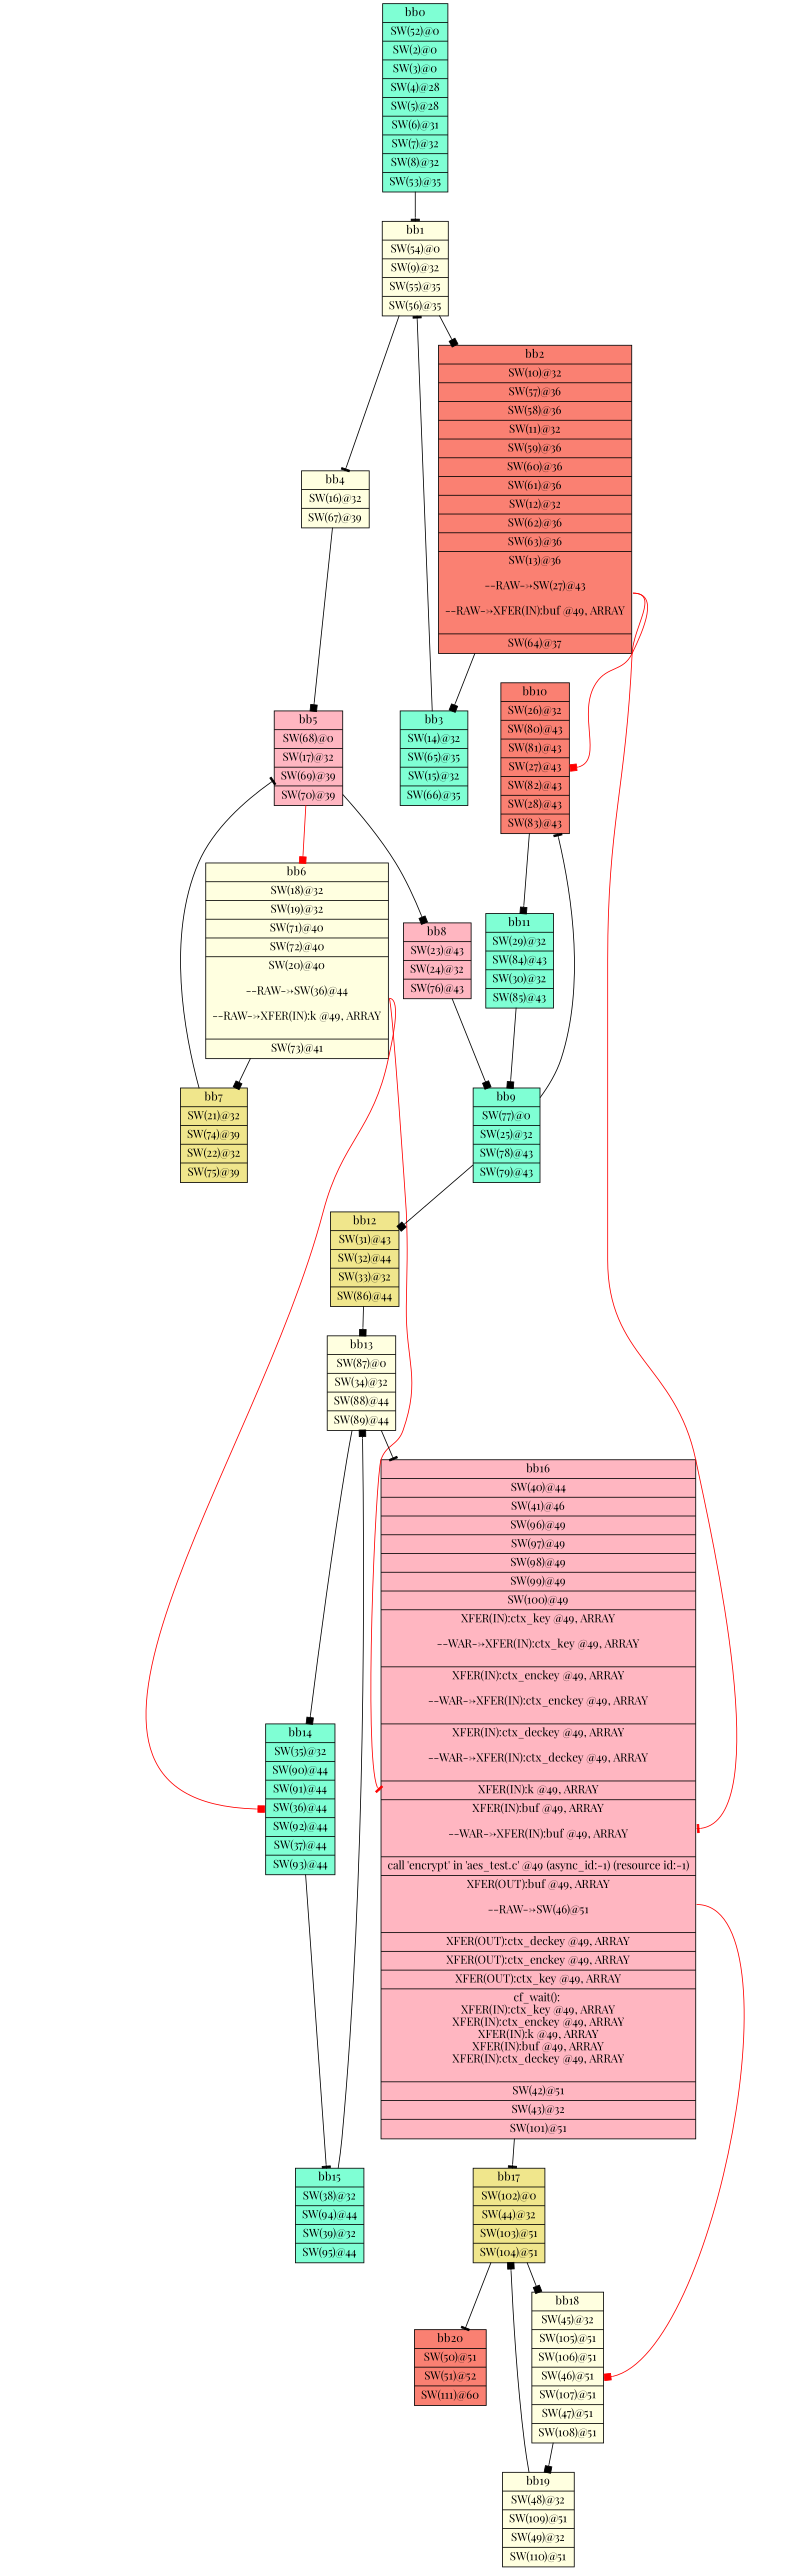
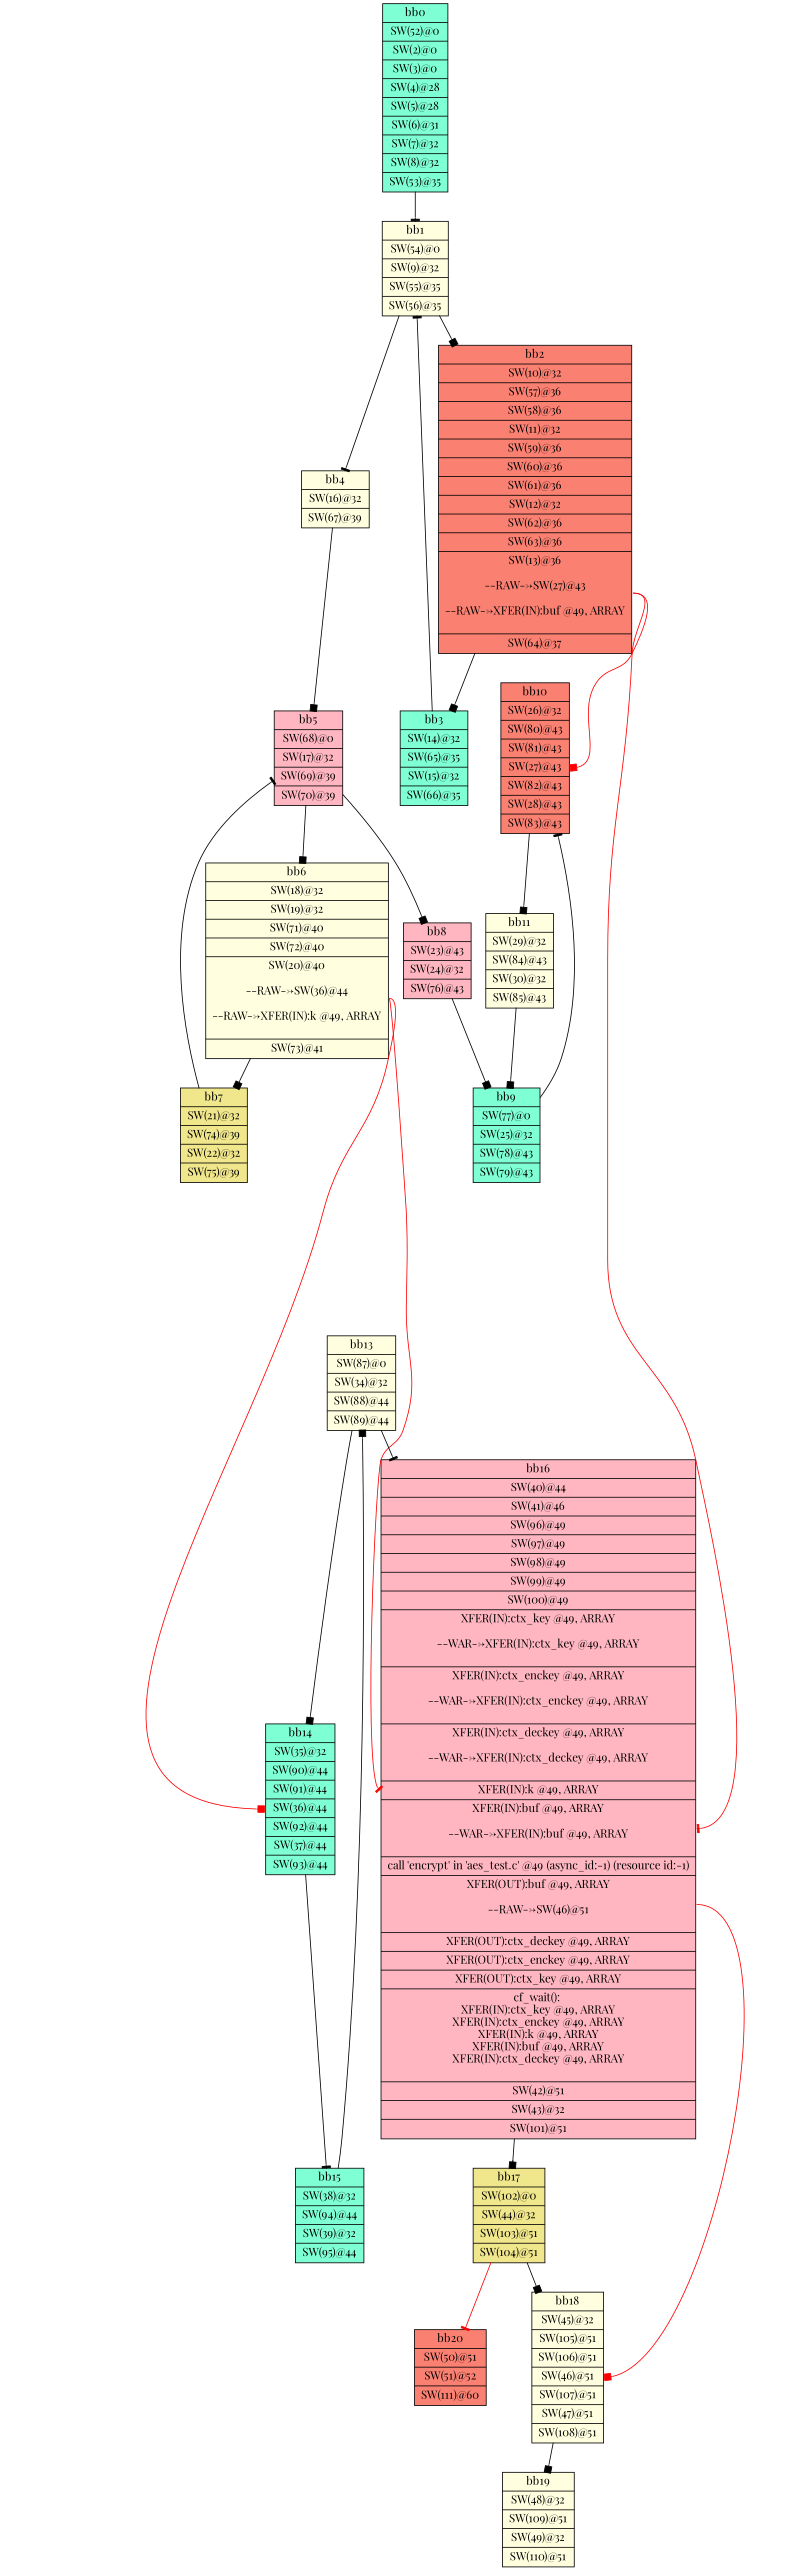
edge "bb5" -> "bb6": color red -> black
node "bb11": fillcolor aquamarine -> lightyellow
node "bb12": removed
edge "bb16" -> "bb17": arrowhead tee -> box
edge "bb17" -> "bb20": color black -> red
edge "bb19" -> "bb17": removed
